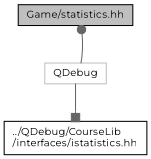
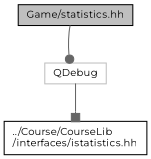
edge "QDebug" -> "Game/statistics.hh": reversed
node "../QDebug/CourseLib /interfaces/istatistics.hh": label "../QDebug/CourseLib /interfaces/istatistics.hh" -> "../Course/CourseLib /interfaces/istatistics.hh"
